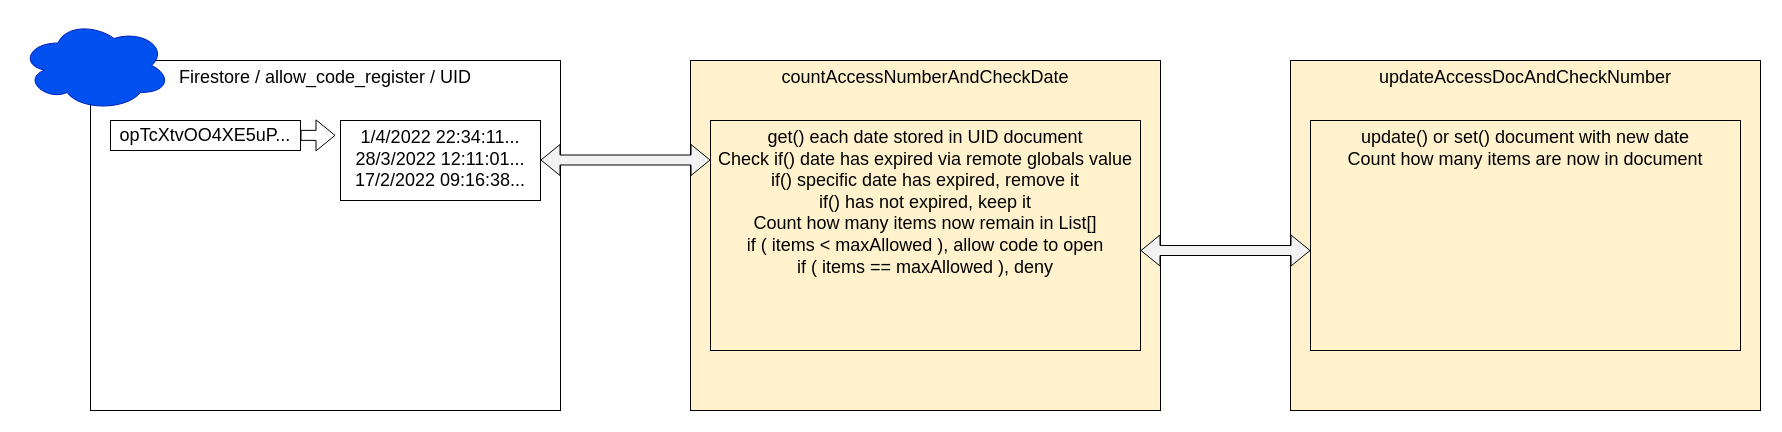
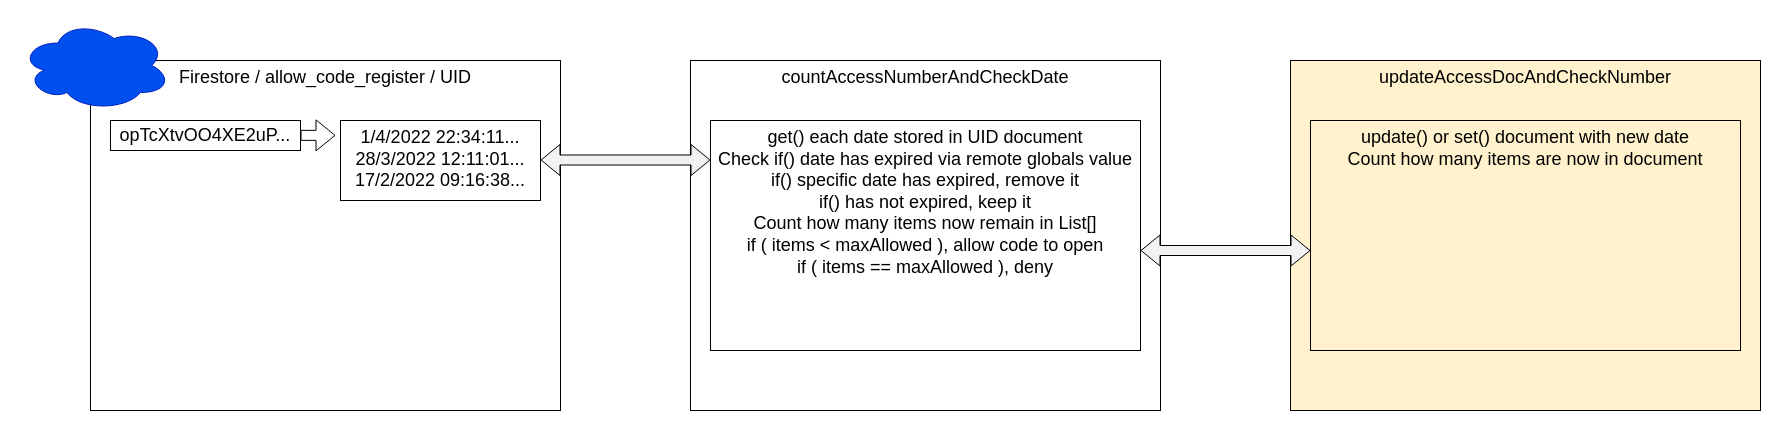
node "opTcXtvOO4XE5uP...": label "opTcXtvOO4XE5uP..." -> "opTcXtvOO4XE2uP..."
node "countAccessNumberAndCheckDate": fillcolor #fff2cc -> #ffffff
